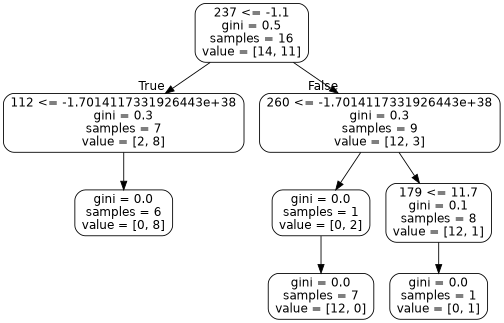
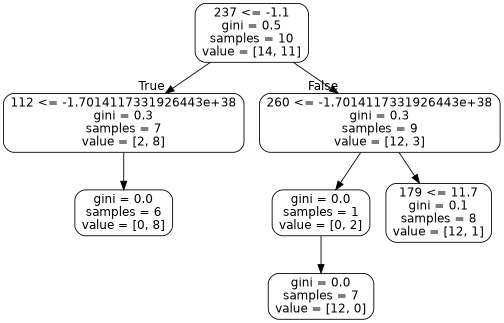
node "237 <= -1.1 gini = 0.5 samples = 16 value = [14, 11]": label "237 <= -1.1 gini = 0.5 samples = 16 value = [14, 11]" -> "237 <= -1.1 gini = 0.5 samples = 10 value = [14, 11]"
node "gini = 0.0 samples = 1 value = [0, 1]": removed
